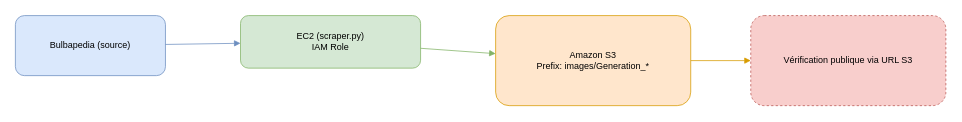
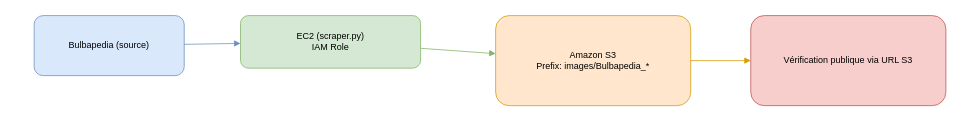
node "Bulbapedia (source)": moved (90, 45) -> (109, 45)
node "Amazon S3 Prefix: images/Generation_*": label "Amazon S3 Prefix: images/Generation_*" -> "Amazon S3 Prefix: images/Bulbapedia_*"
node "Vérification publique via URL S3": style dashed -> solid
